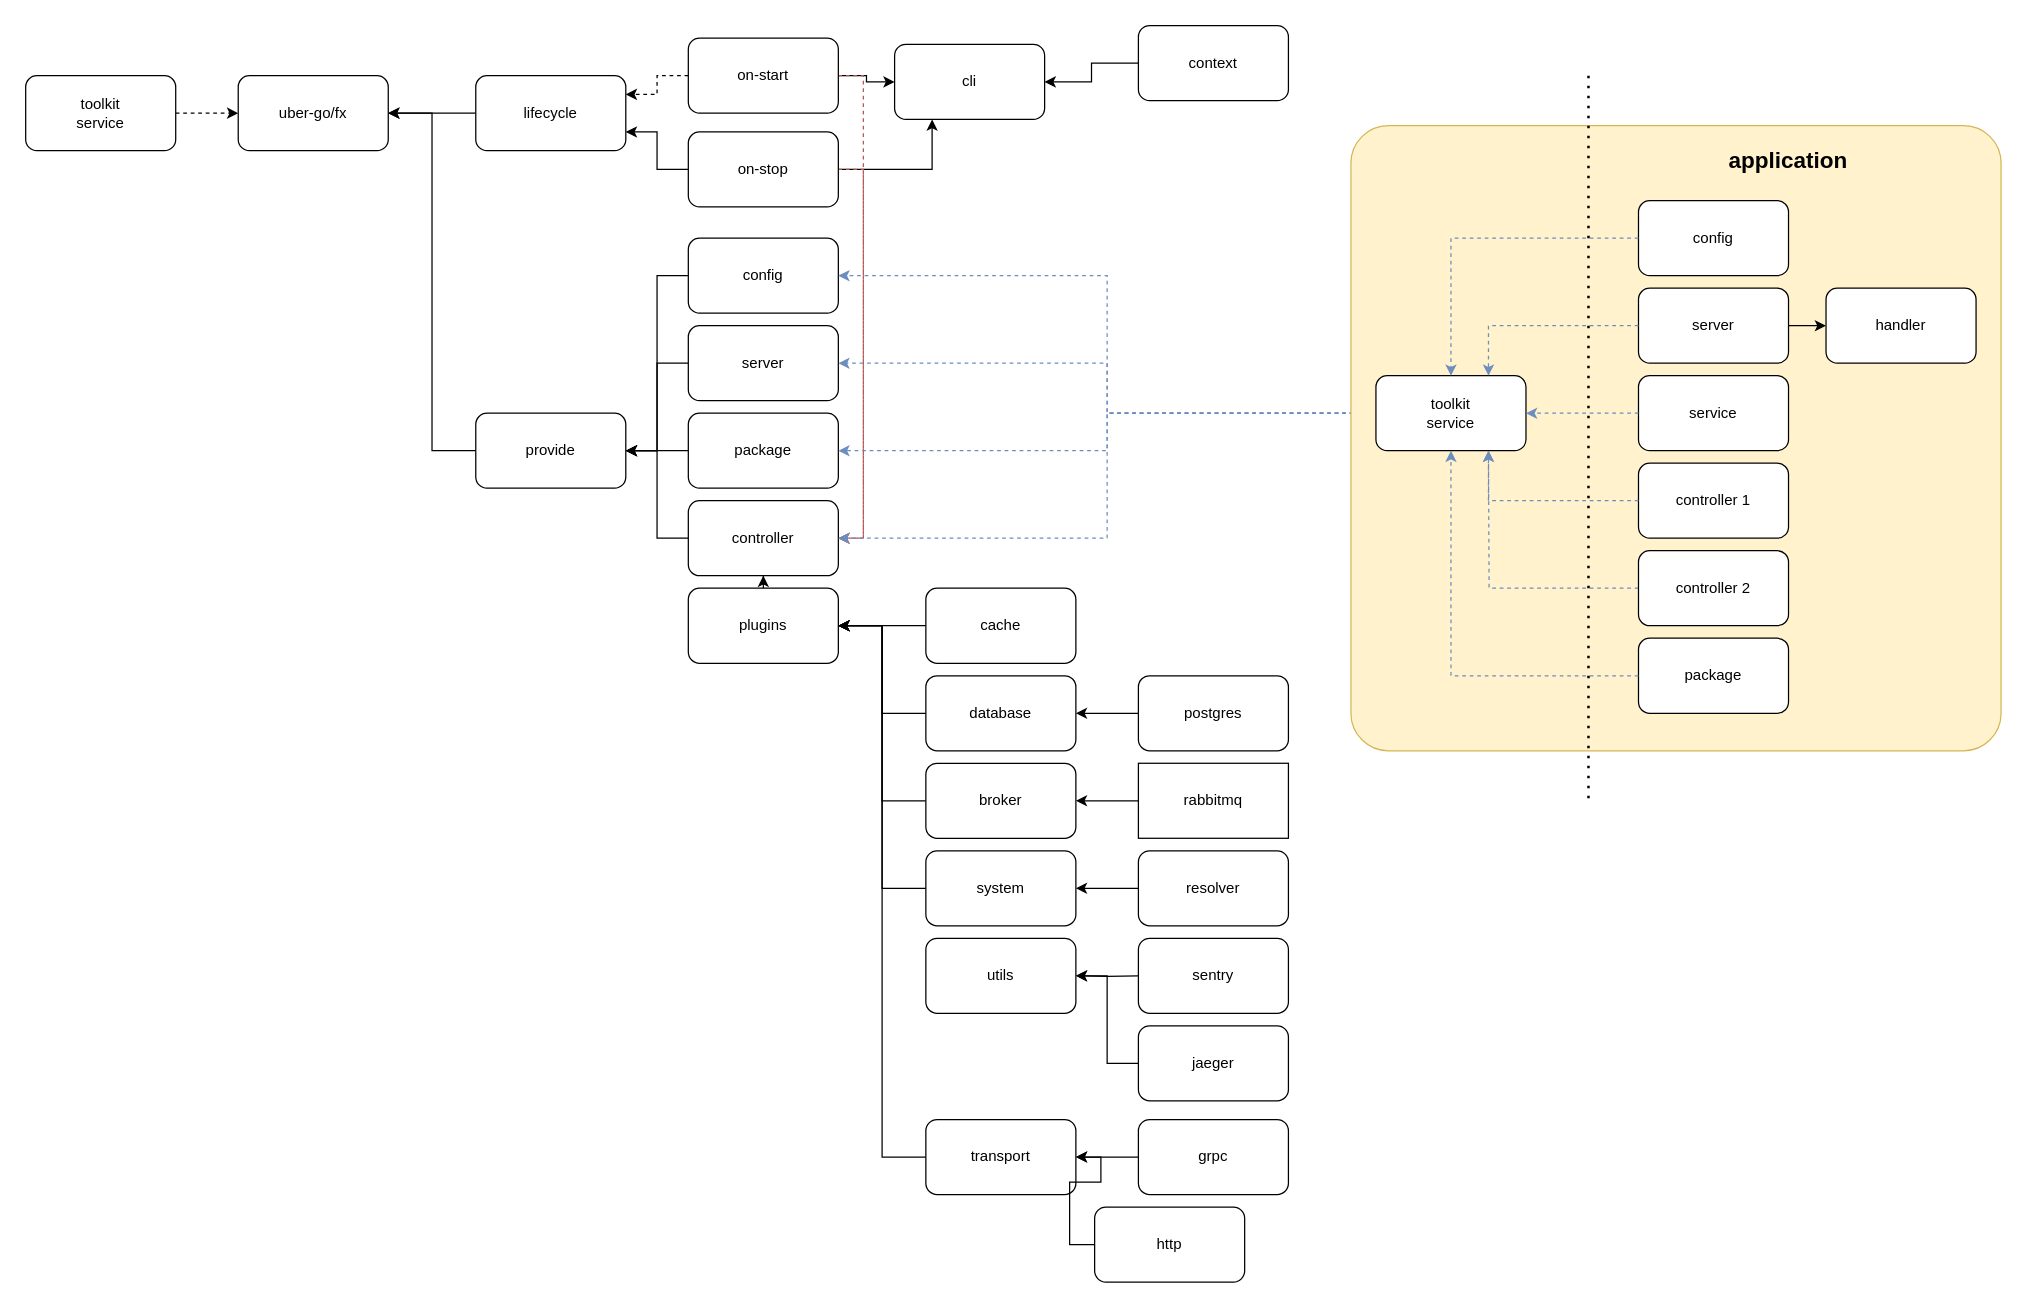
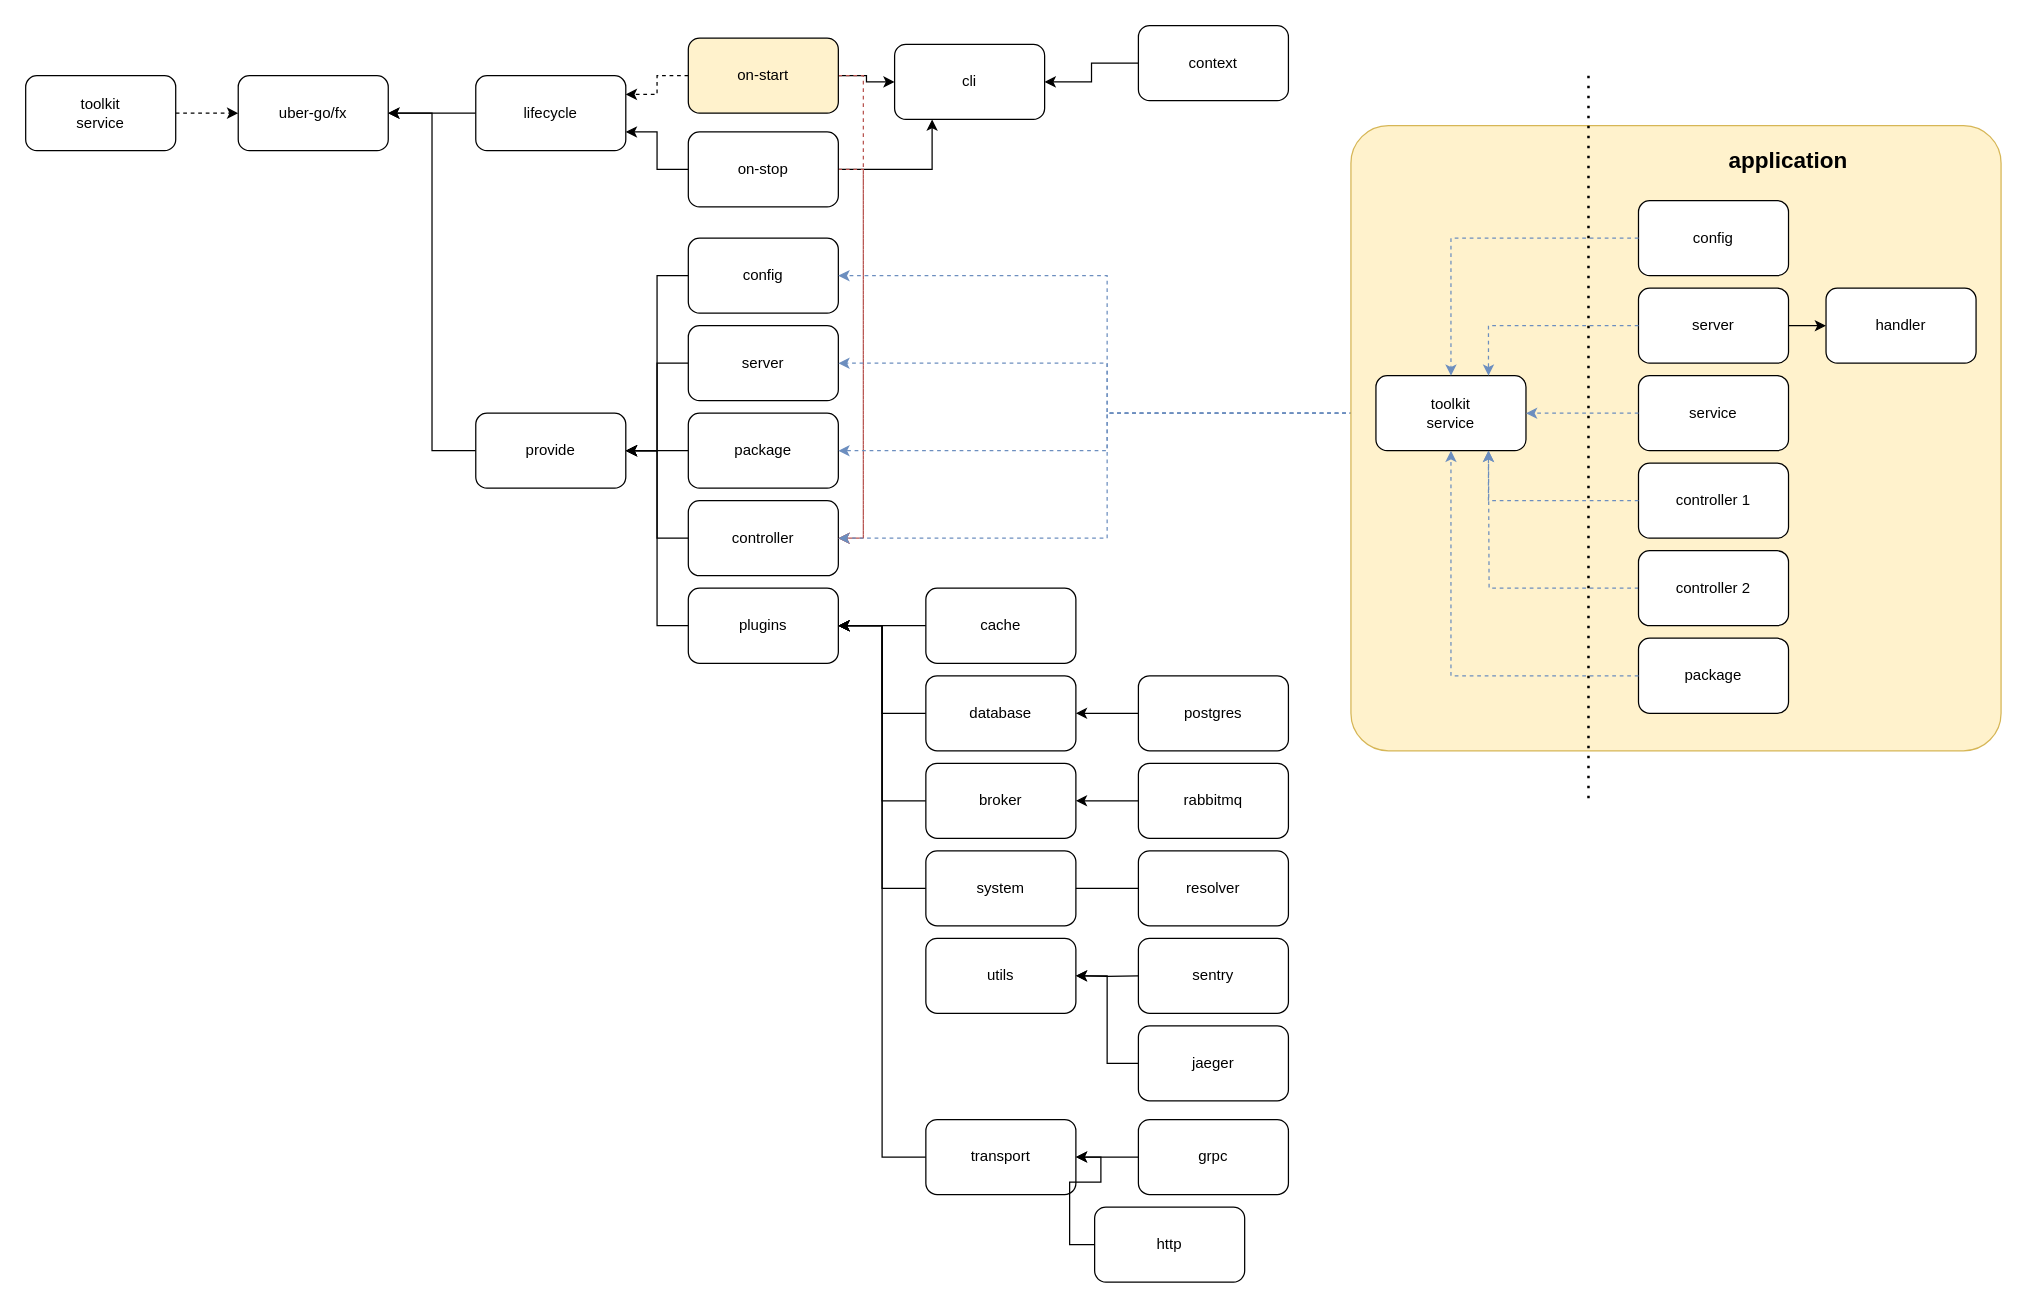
node "on-start": fillcolor #ffffff -> #fff2cc
edge "plugins" -> "controller": now "plugins" -> "provide"
node "rabbitmq": shape rectangle -> rounded rectangle
edge "resolver" -> "system": arrowhead classic -> none
